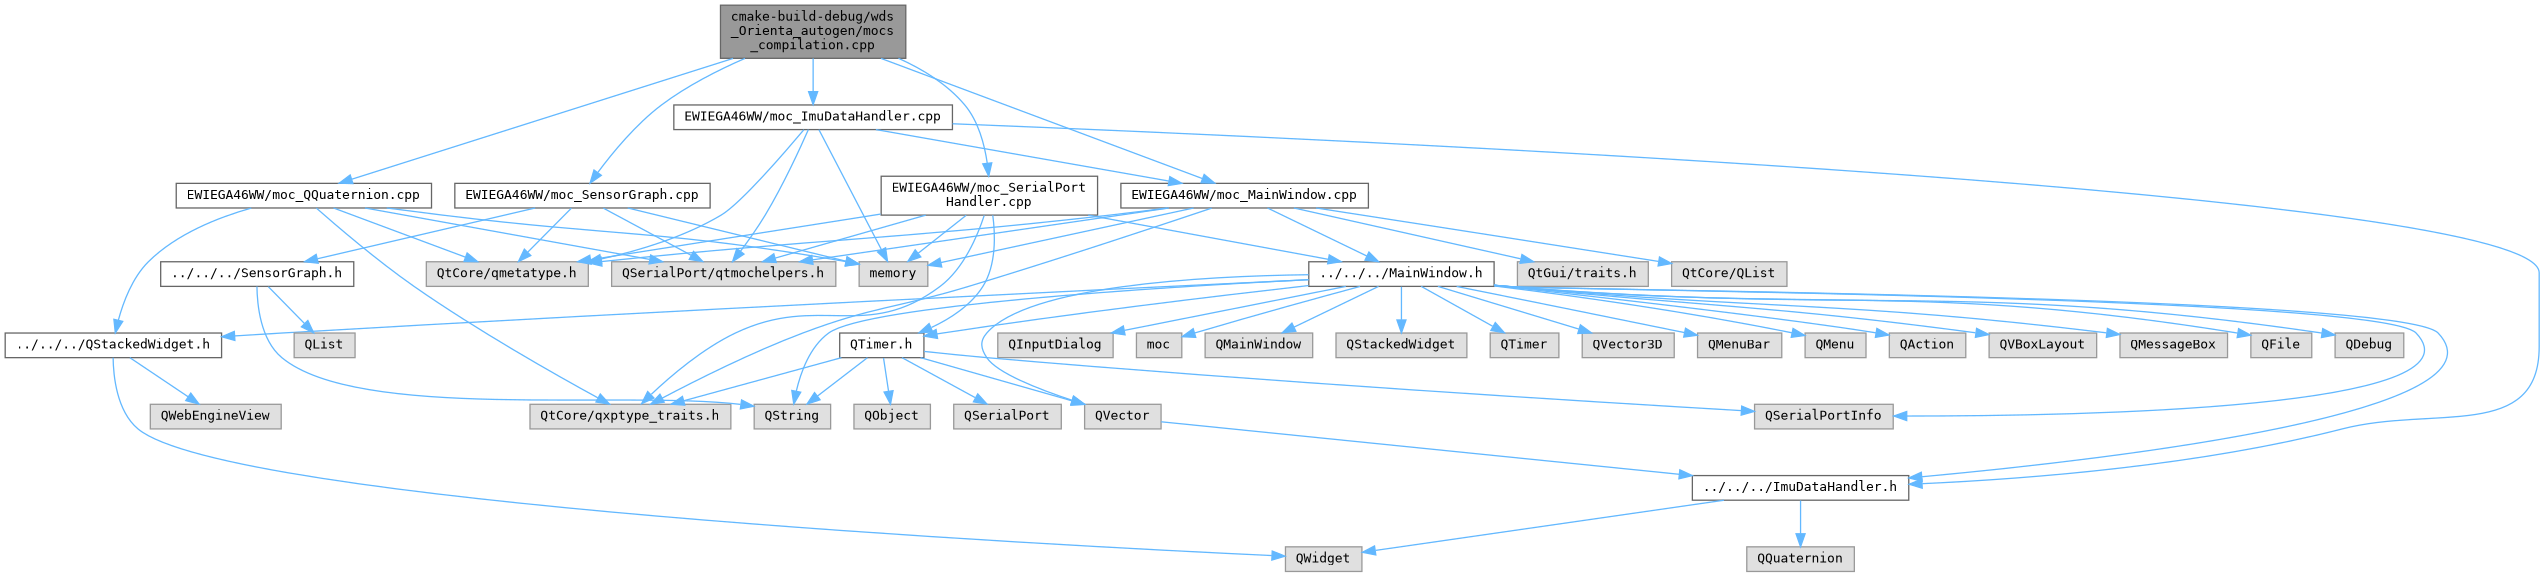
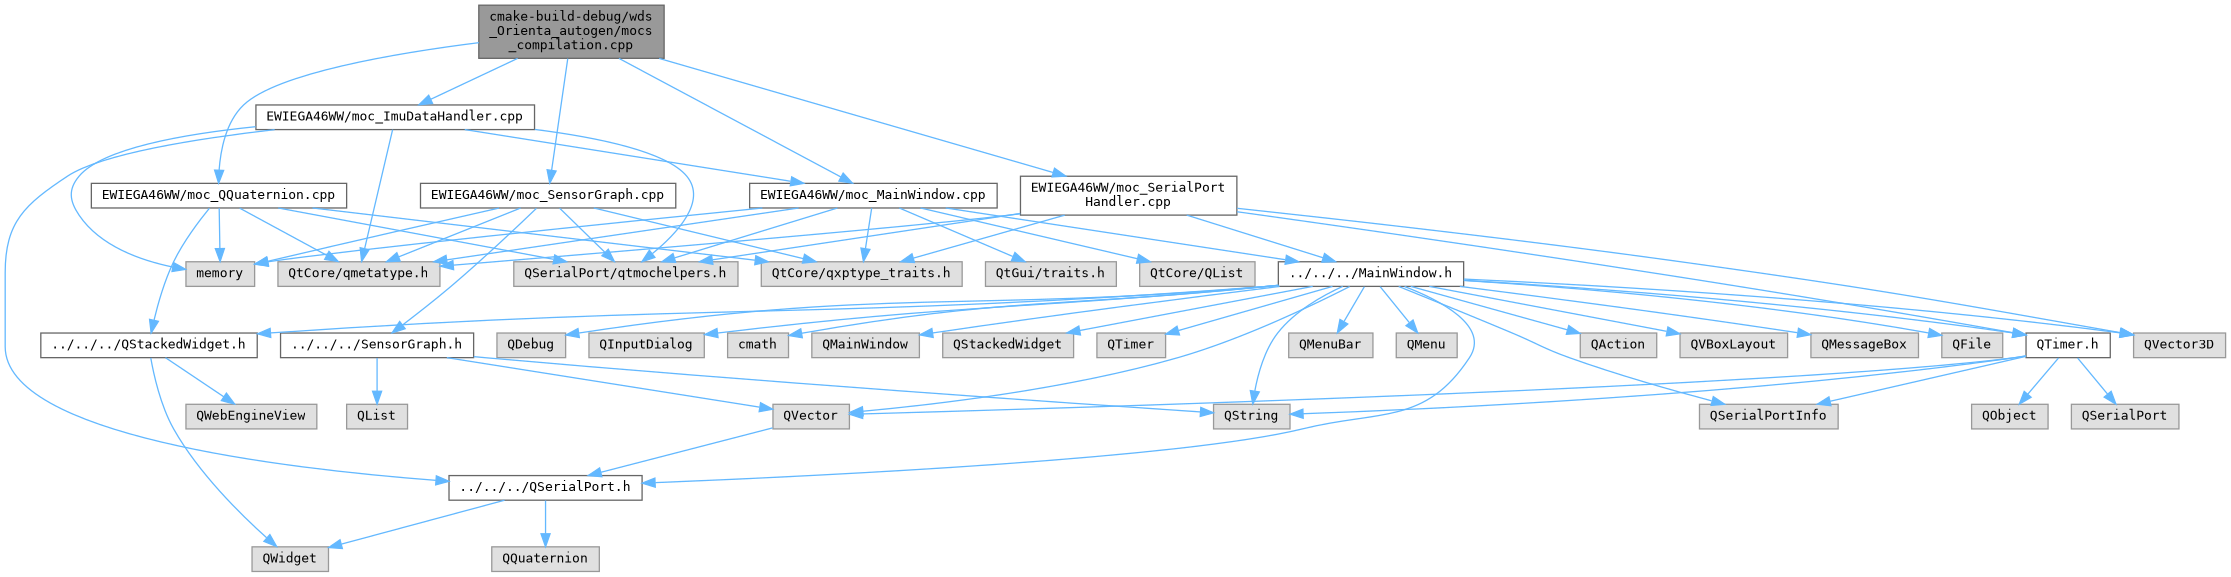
edge "EWIEGA46WW/moc_SerialPort Handler.cpp" -> "memory": now "EWIEGA46WW/moc_SerialPort Handler.cpp" -> "QVector3D"
node "moc": label "moc" -> "cmath"
edge "QTimer.h" -> "QtCore/qxptype_traits.h": now "EWIEGA46WW/moc_SensorGraph.cpp" -> "QtCore/qxptype_traits.h"
edge "../../../SensorGraph.h" -> "QVector": added
node "../../../ImuDataHandler.h": label "../../../ImuDataHandler.h" -> "../../../QSerialPort.h"
